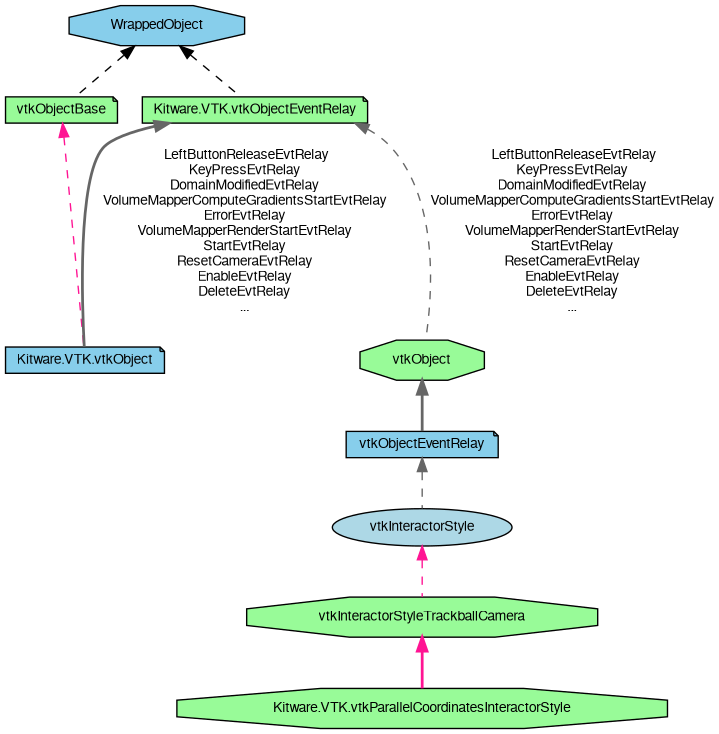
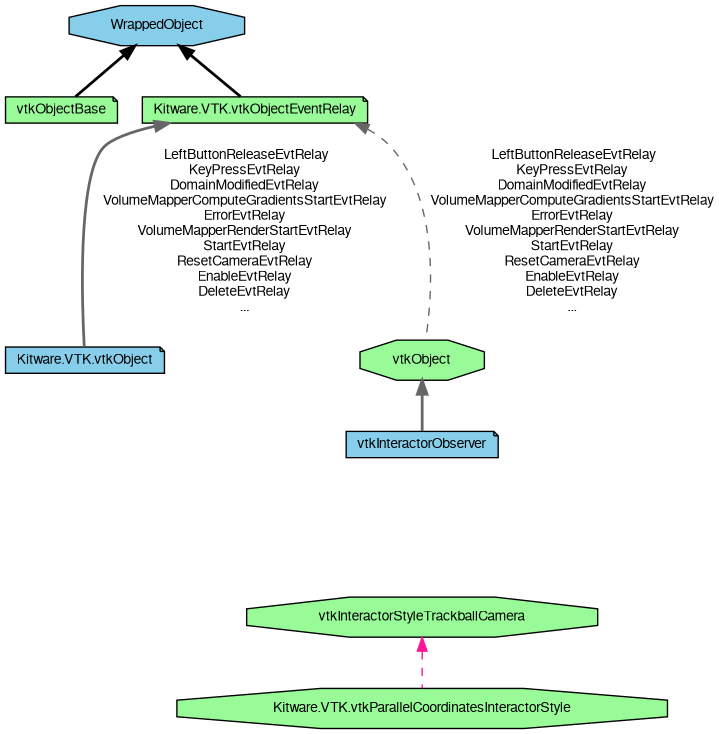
edge "vtkObjectBase" -> "WrappedObject": style dashed -> bold
edge "Kitware.VTK.vtkObjectEventRelay" -> "WrappedObject": style dashed -> bold
edge "Kitware.VTK.vtkObject" -> "vtkObjectBase": removed
node "vtkObjectEventRelay": label "vtkObjectEventRelay" -> "vtkInteractorObserver"
node "vtkInteractorStyle": removed
edge "Kitware.VTK.vtkParallelCoordinatesInteractorStyle" -> "vtkInteractorStyleTrackballCamera": style bold -> dashed
